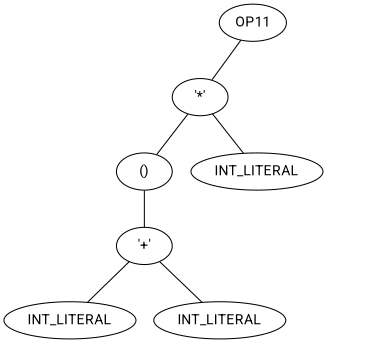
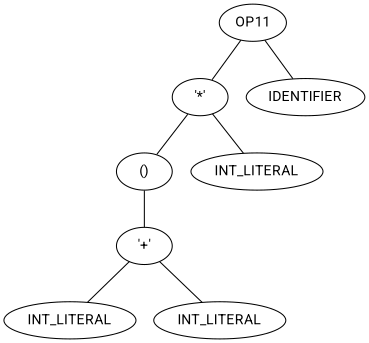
node "IDENTIFIER": added
